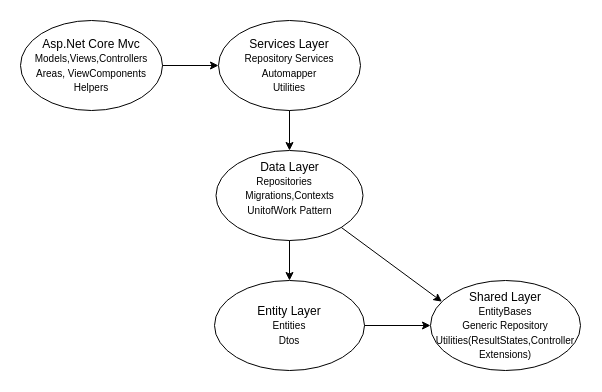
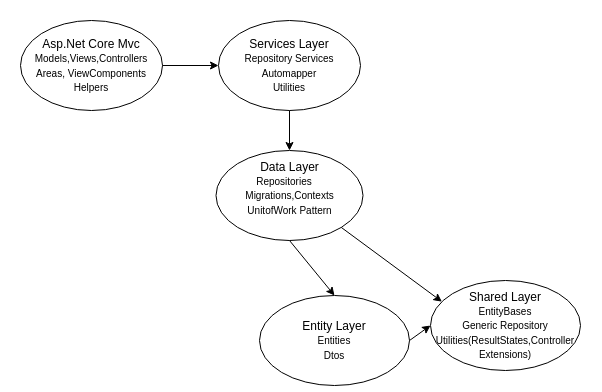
node "Entity Layer Entities Dtos": moved (290, 326) -> (335, 341)
